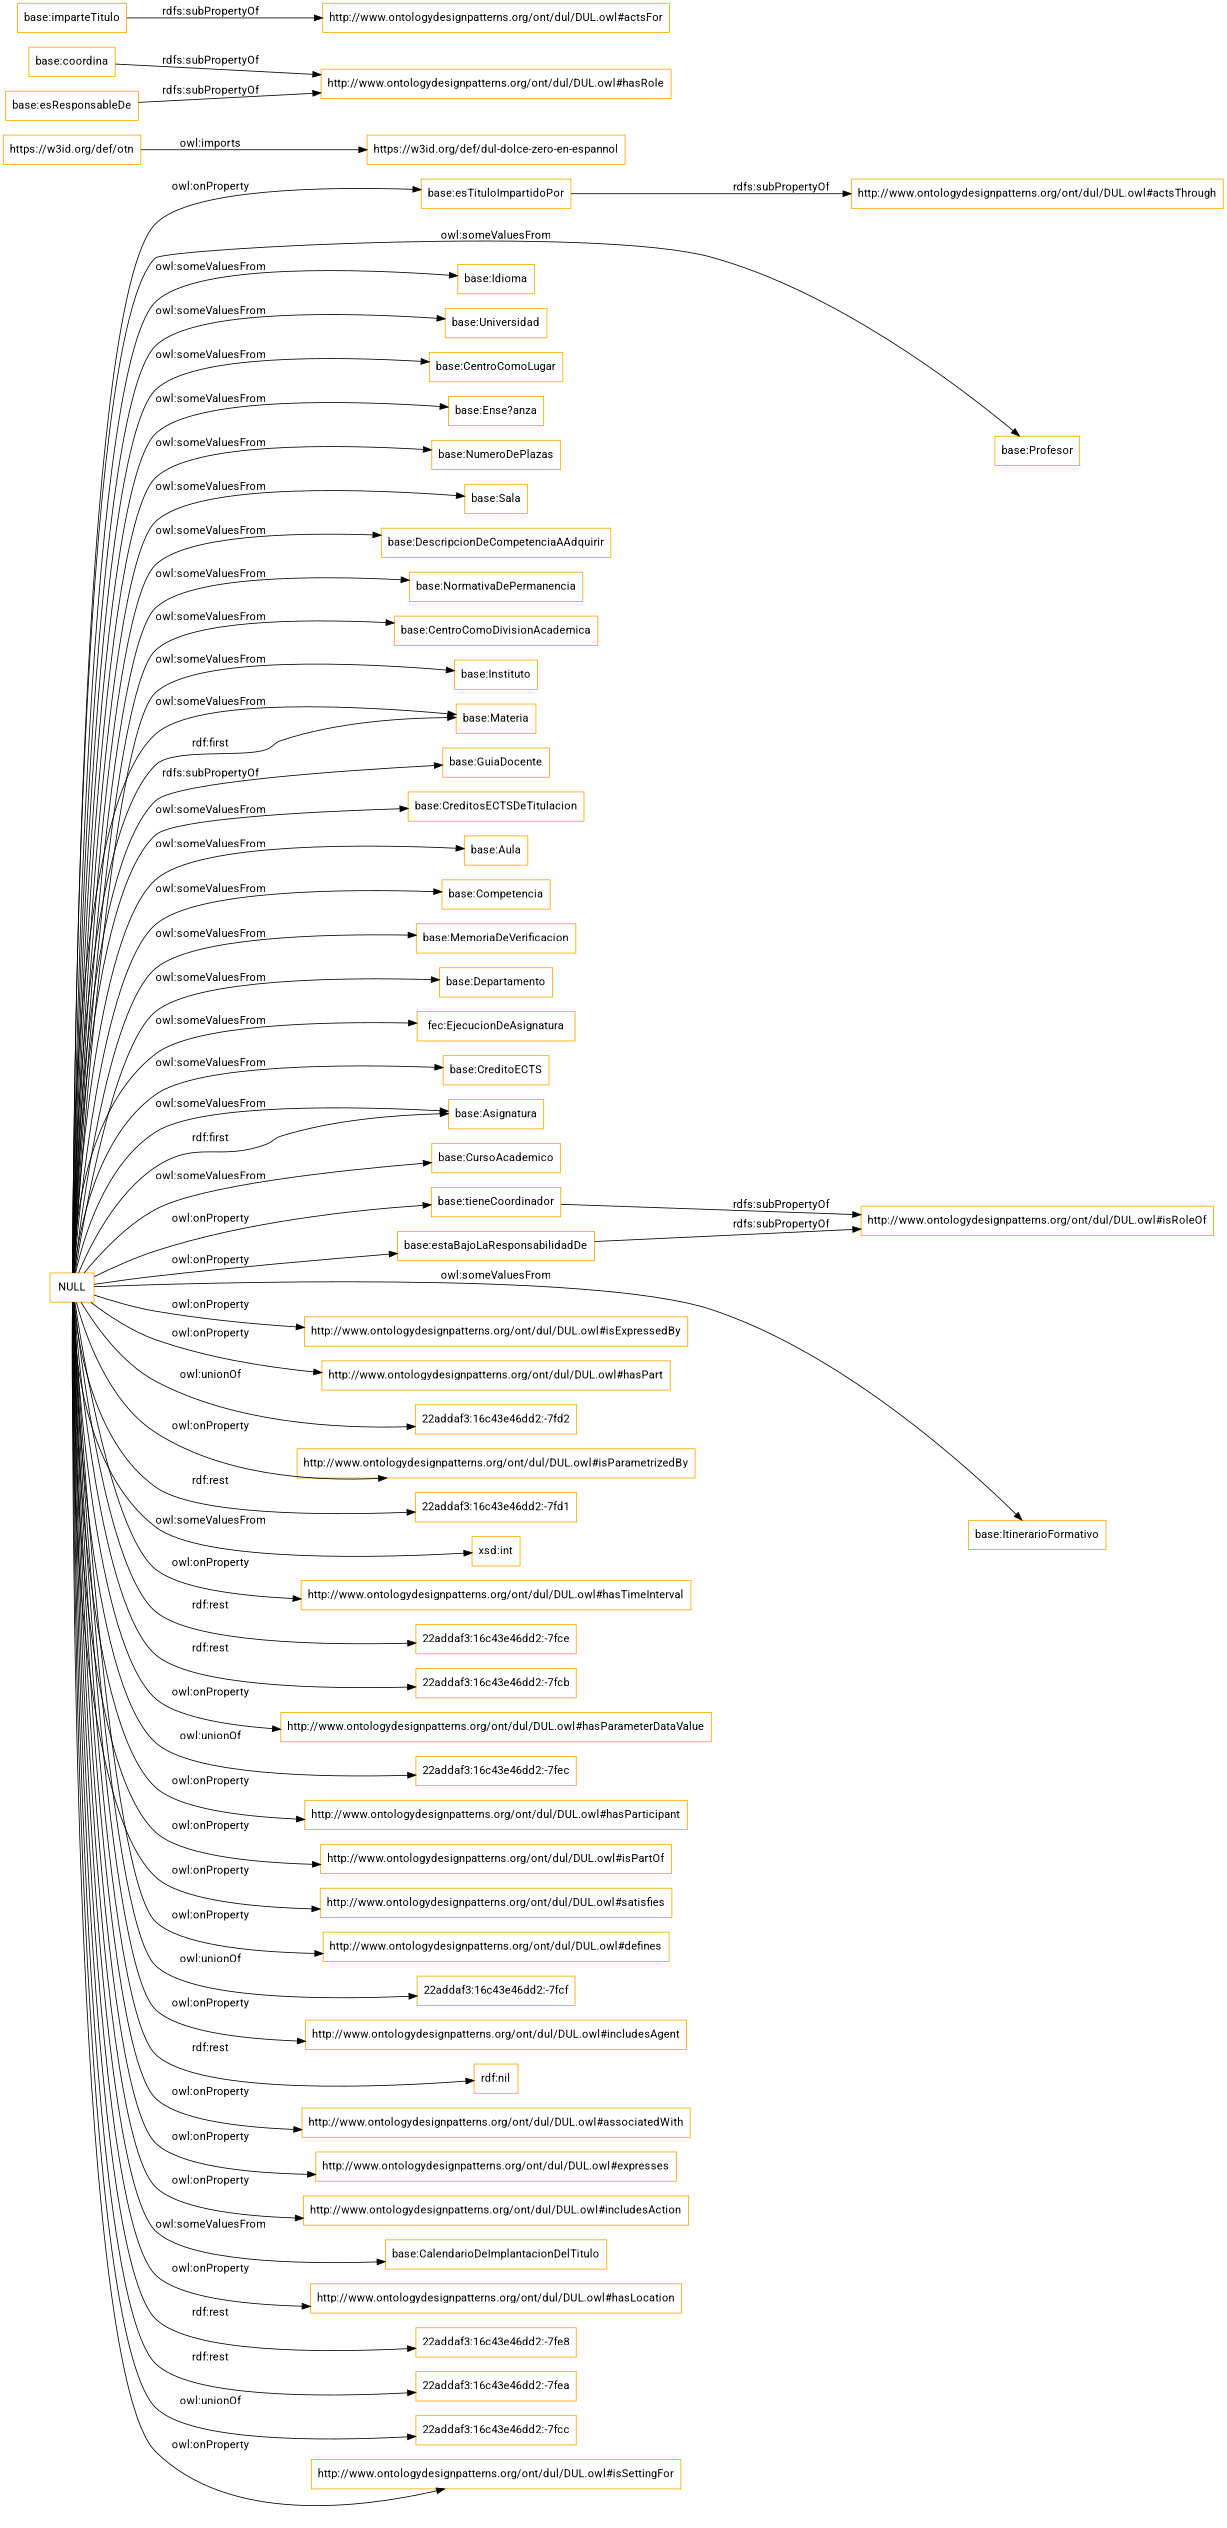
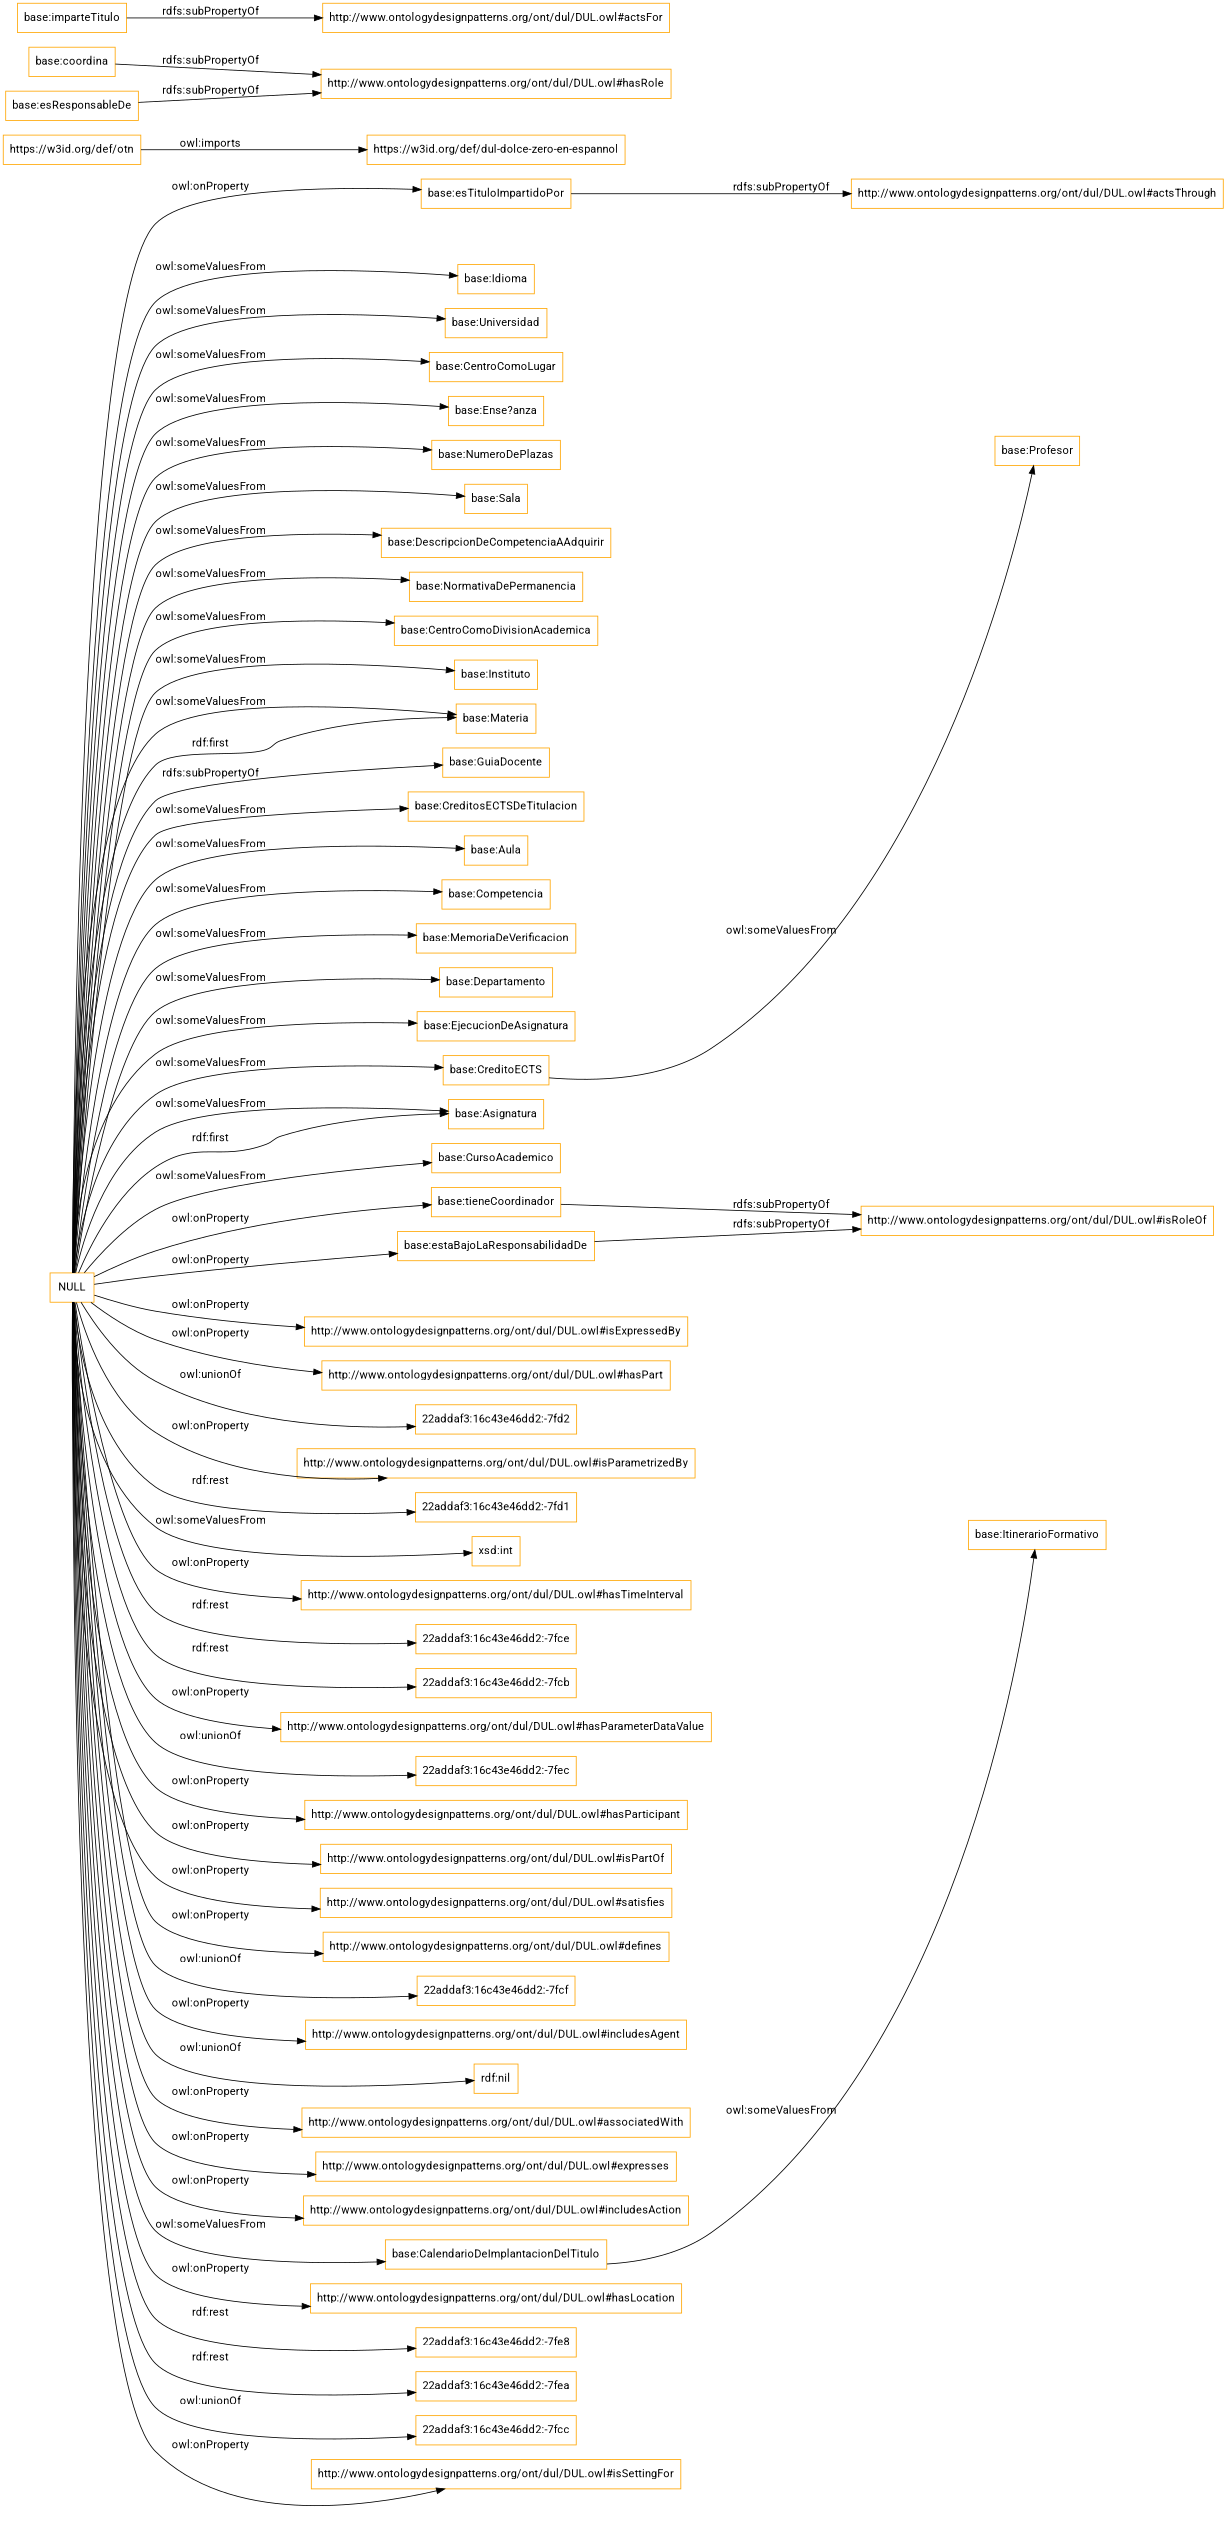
edge "NULL" -> "base:Profesor": now "base:CreditoECTS" -> "base:Profesor"
node "fec:EjecucionDeAsignatura": label "fec:EjecucionDeAsignatura" -> "base:EjecucionDeAsignatura"
edge "NULL" -> "base:ItinerarioFormativo": now "base:CalendarioDeImplantacionDelTitulo" -> "base:ItinerarioFormativo"
edge "NULL" -> "rdf:nil": label "rdf:rest" -> "owl:unionOf"
